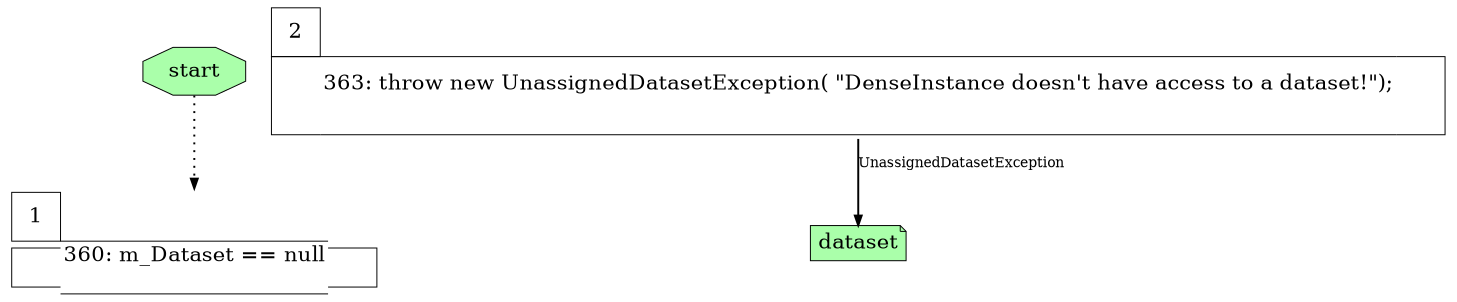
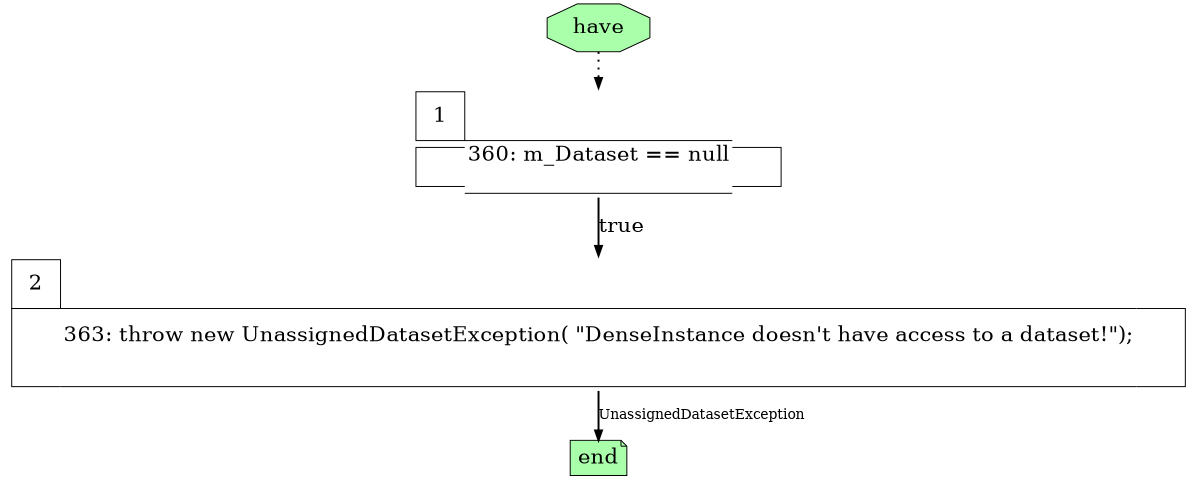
node "start": label "start" -> "have"
edge "1" -> "2": added, label "true"
node "dataset": label "dataset" -> "end"
